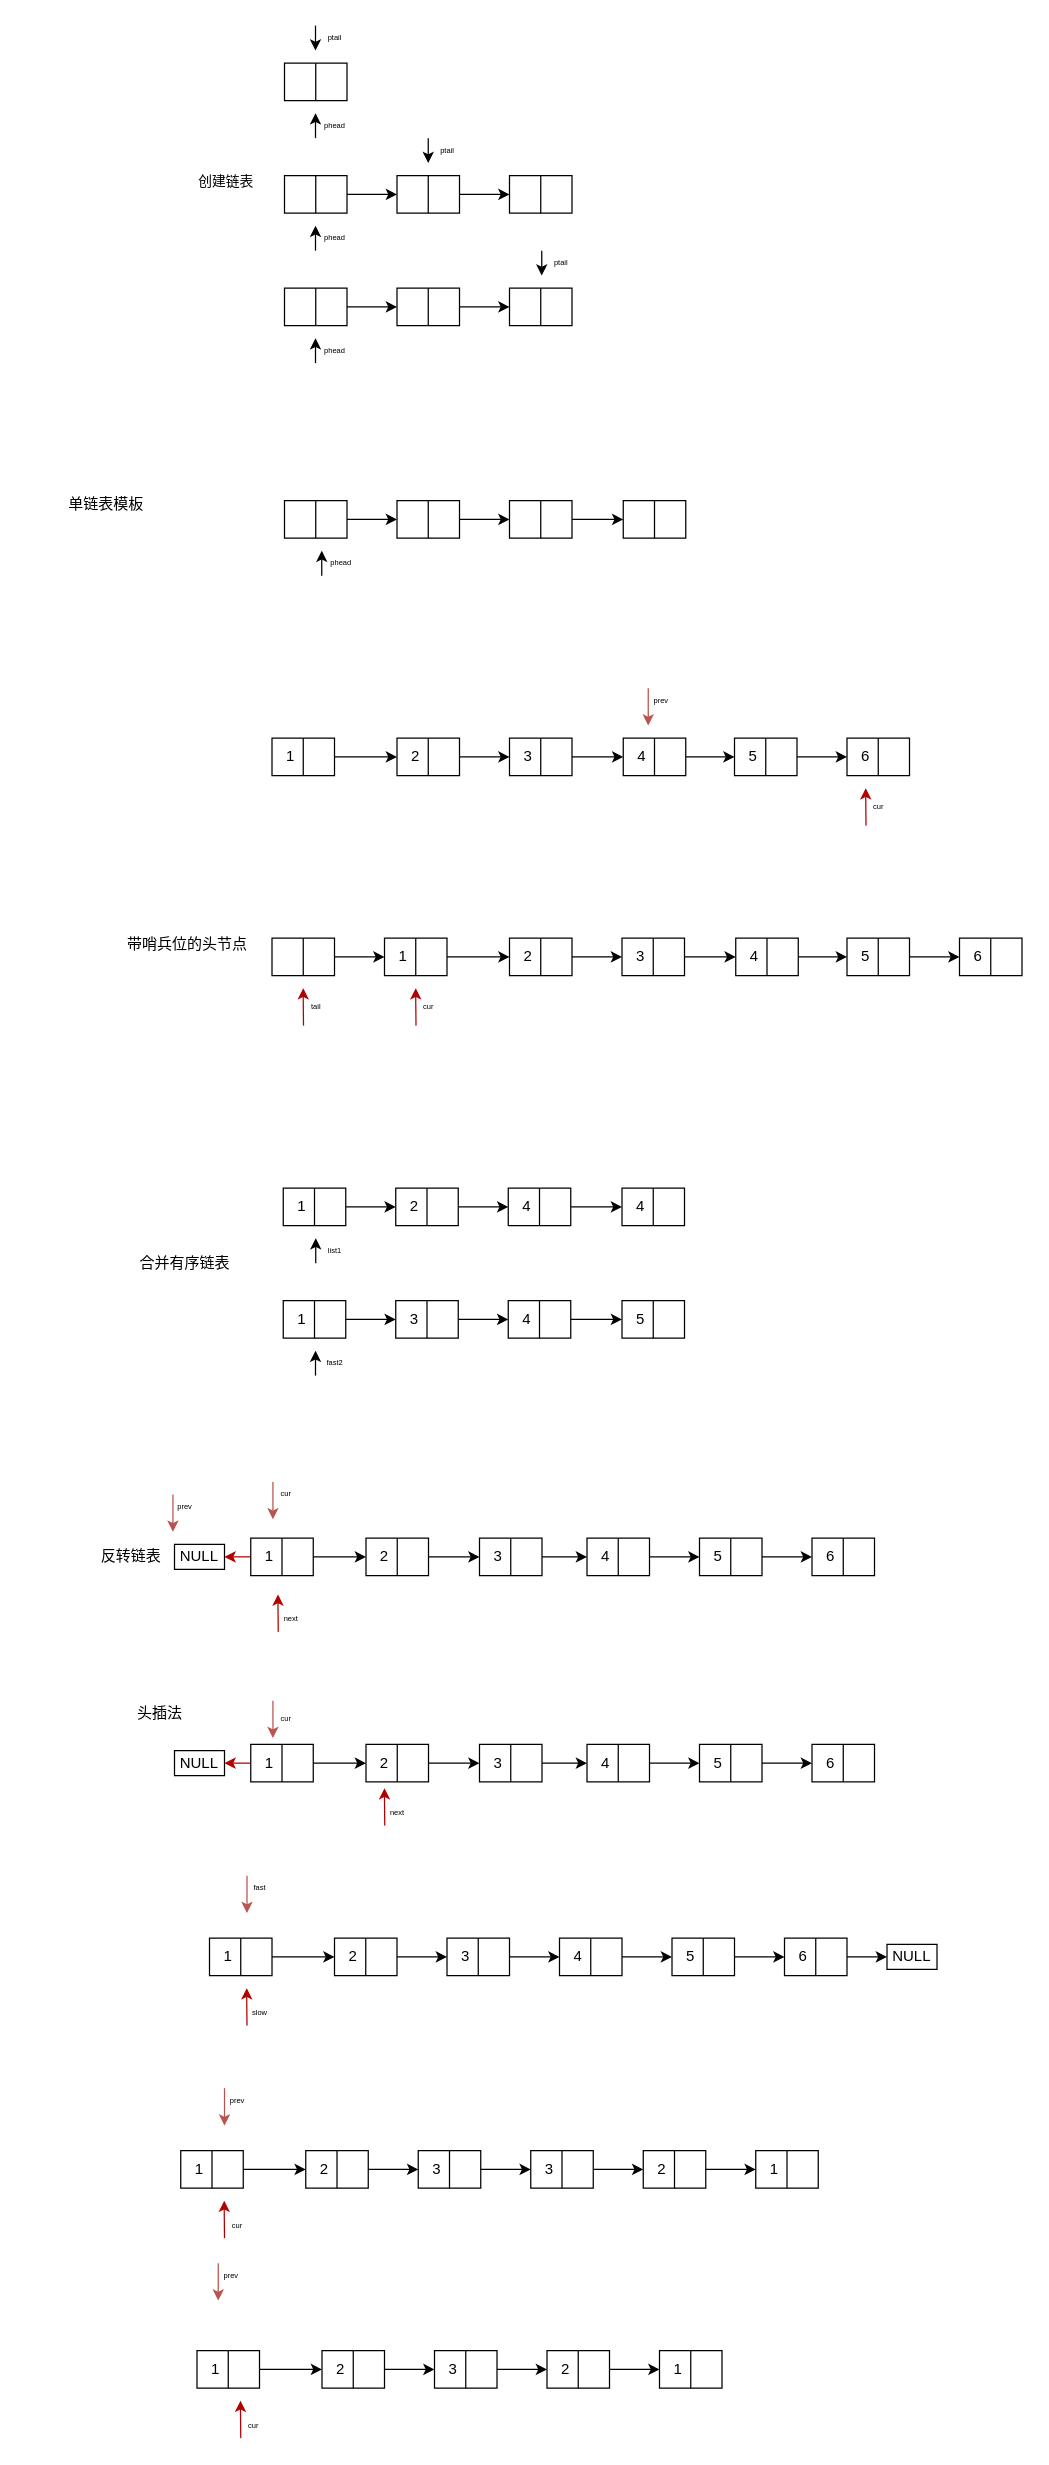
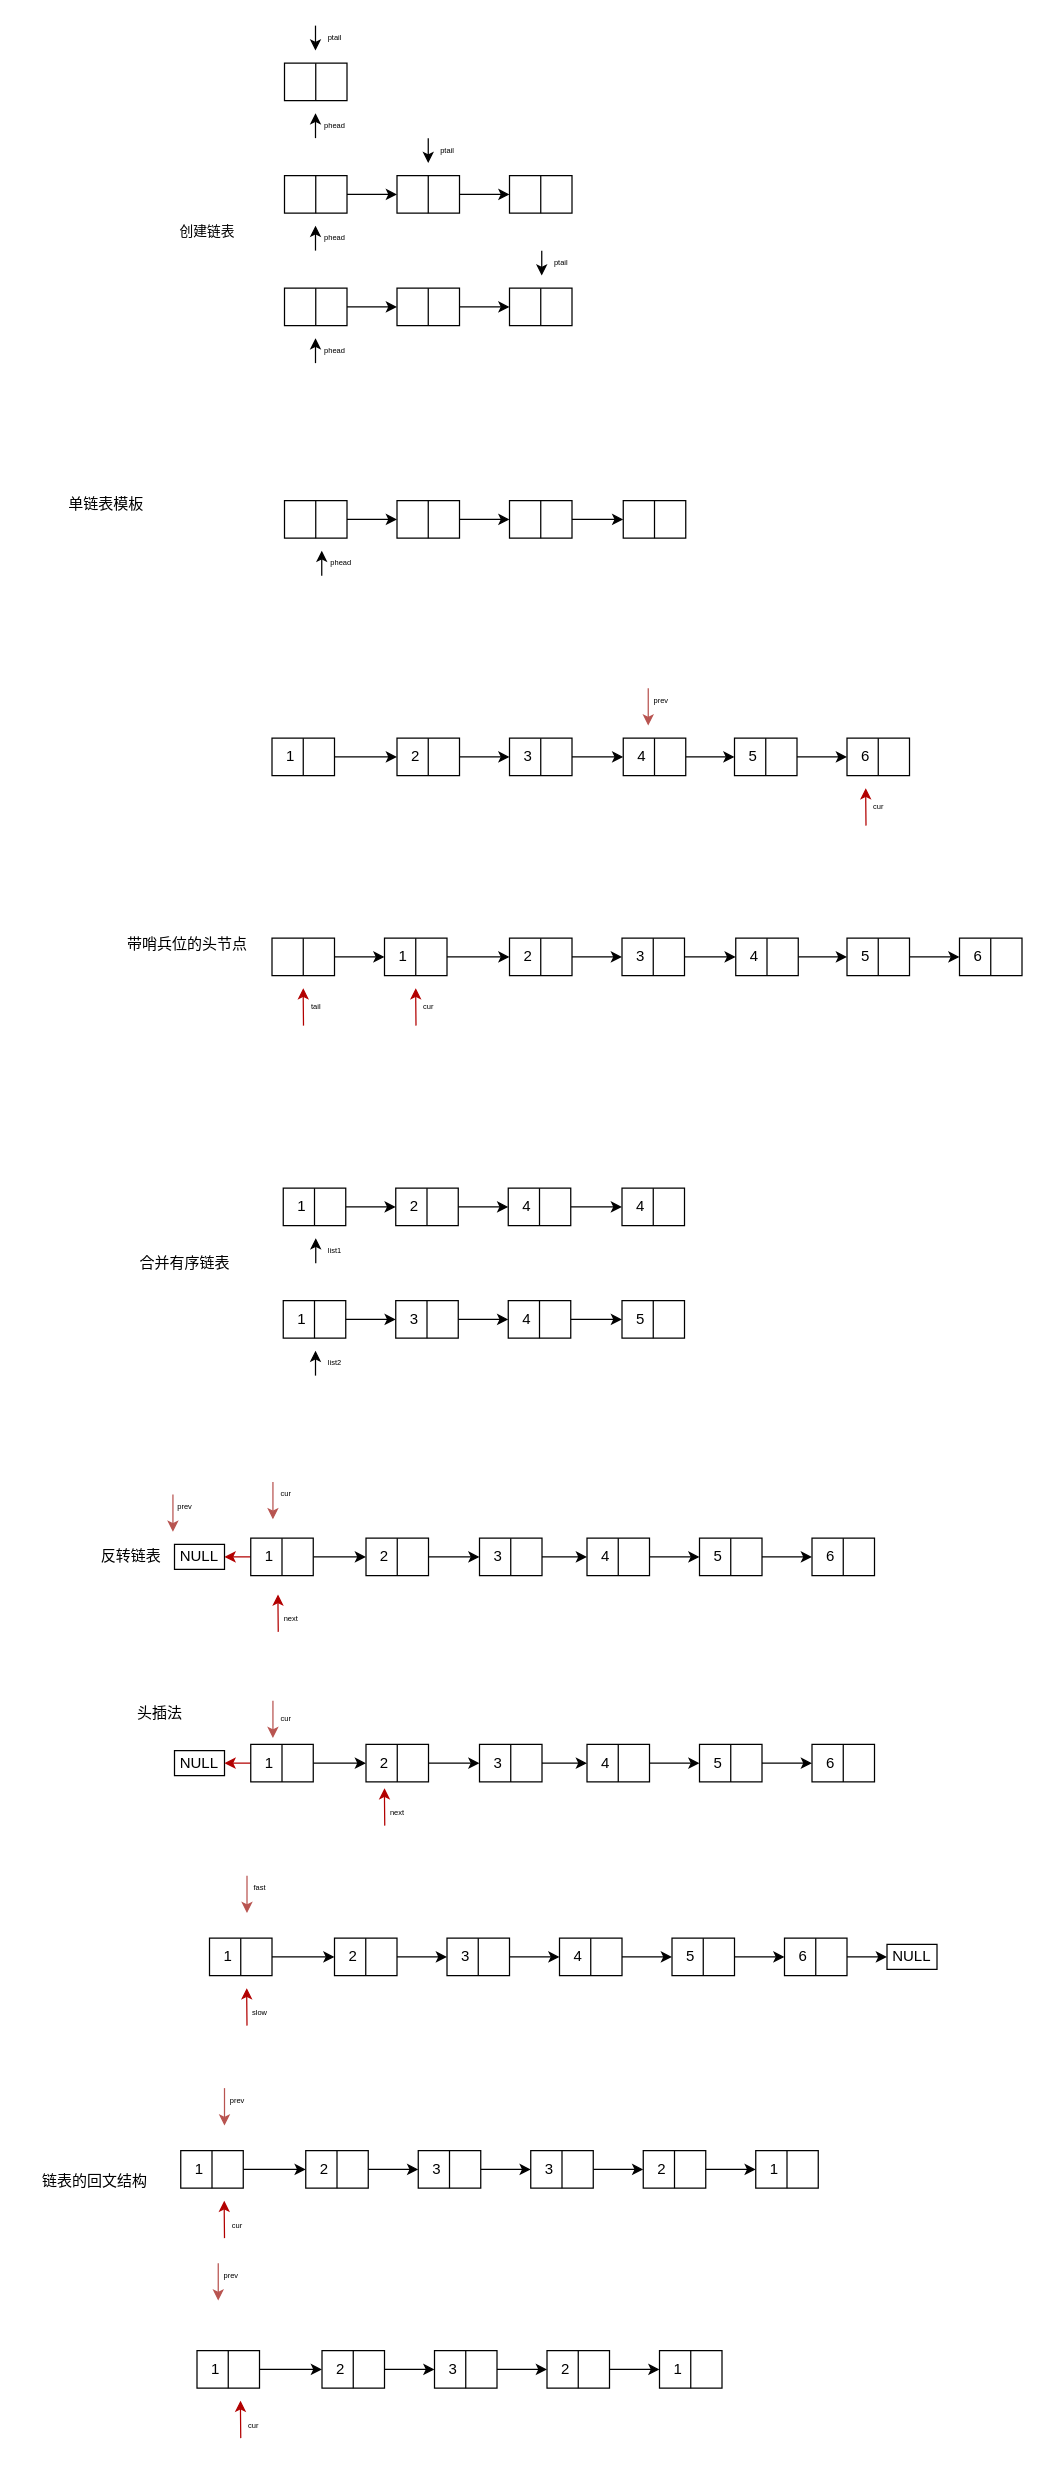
node "创建链表": moved (226, 182) -> (207, 232)
node "fast2": label "fast2" -> "list2"
node "链表的回文结构": added
